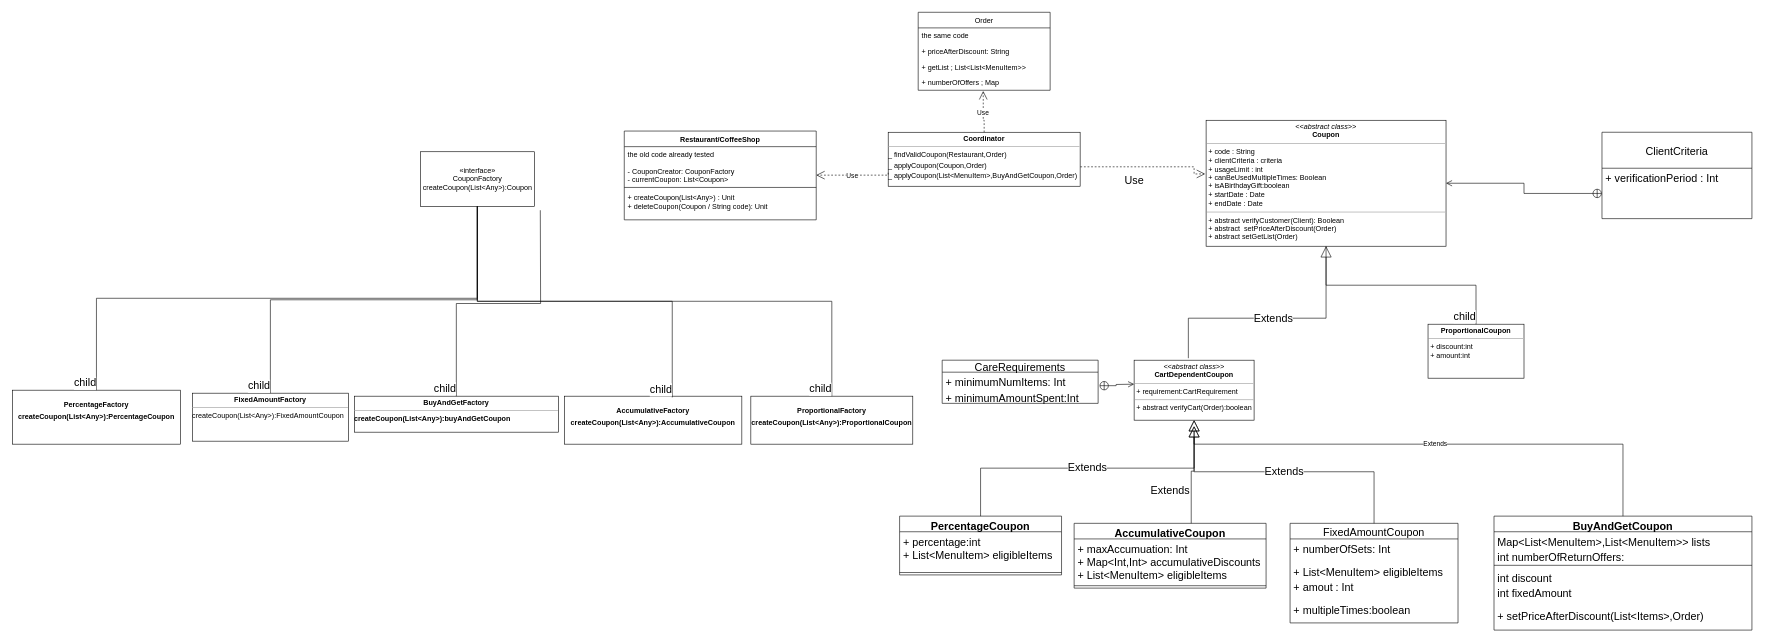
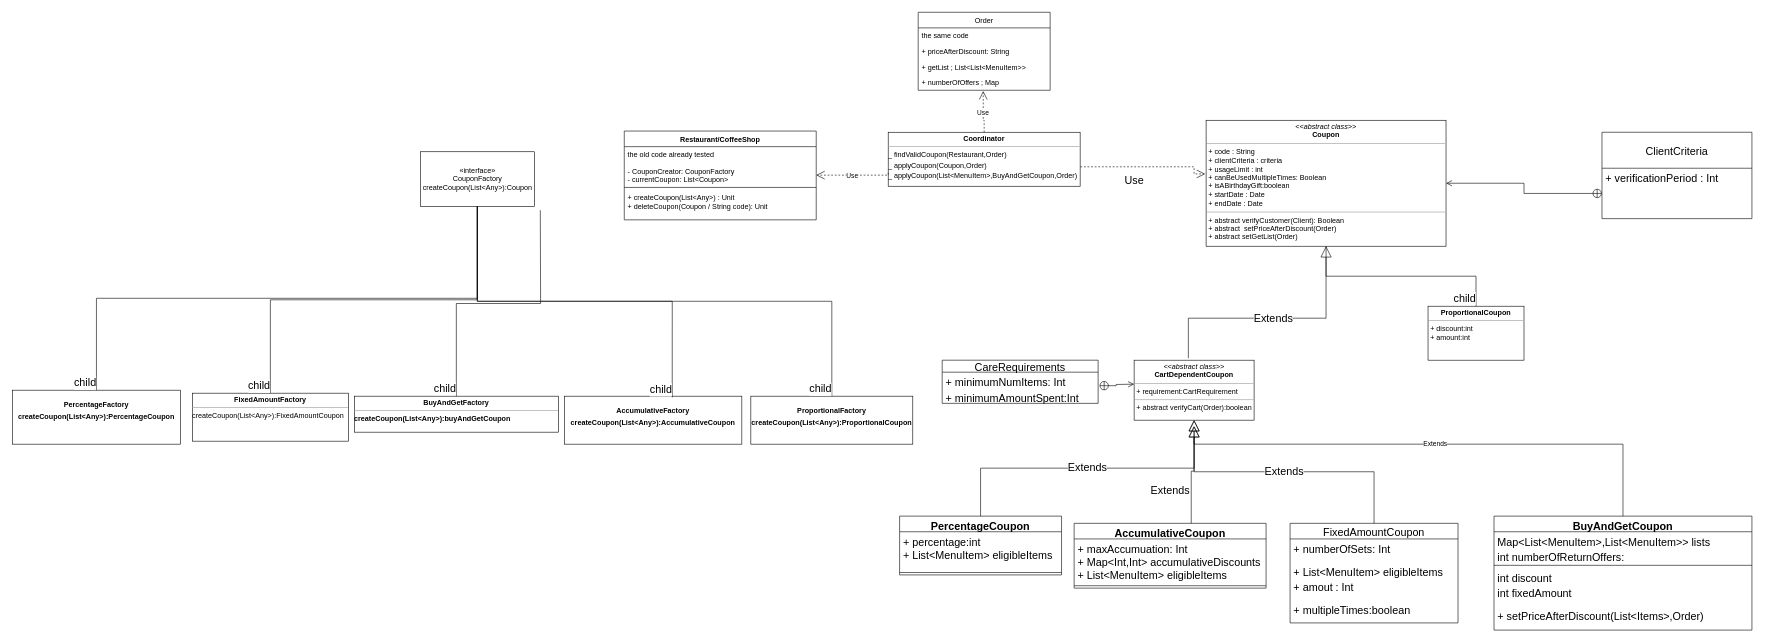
node "ProportionalCoupon + discount:int + amount:int": moved (1476, 351) -> (1476, 333)
